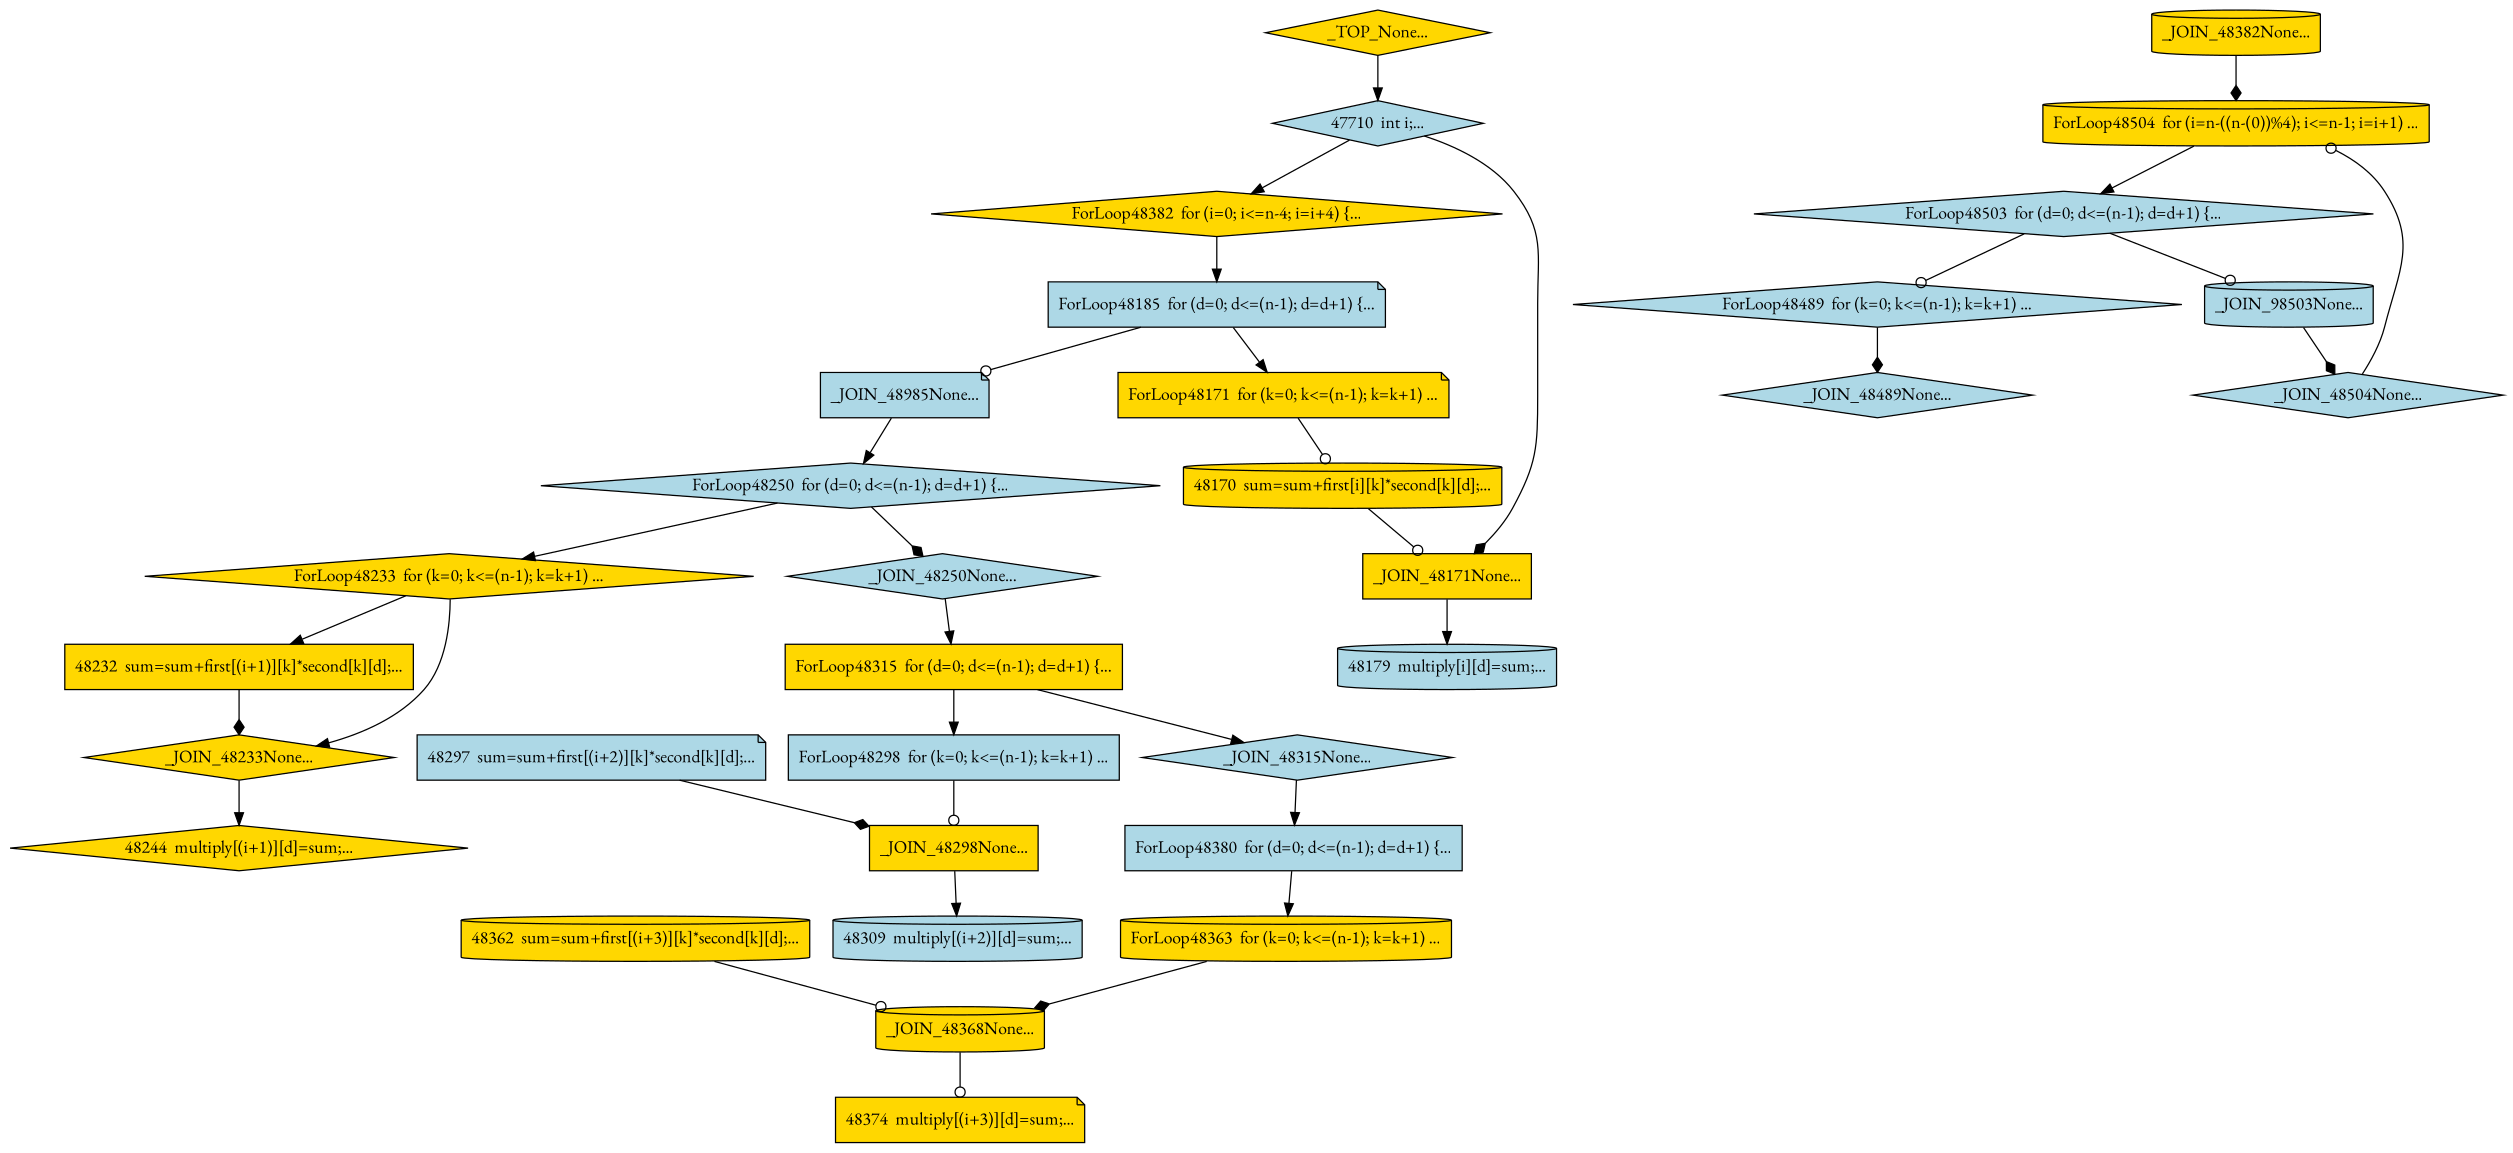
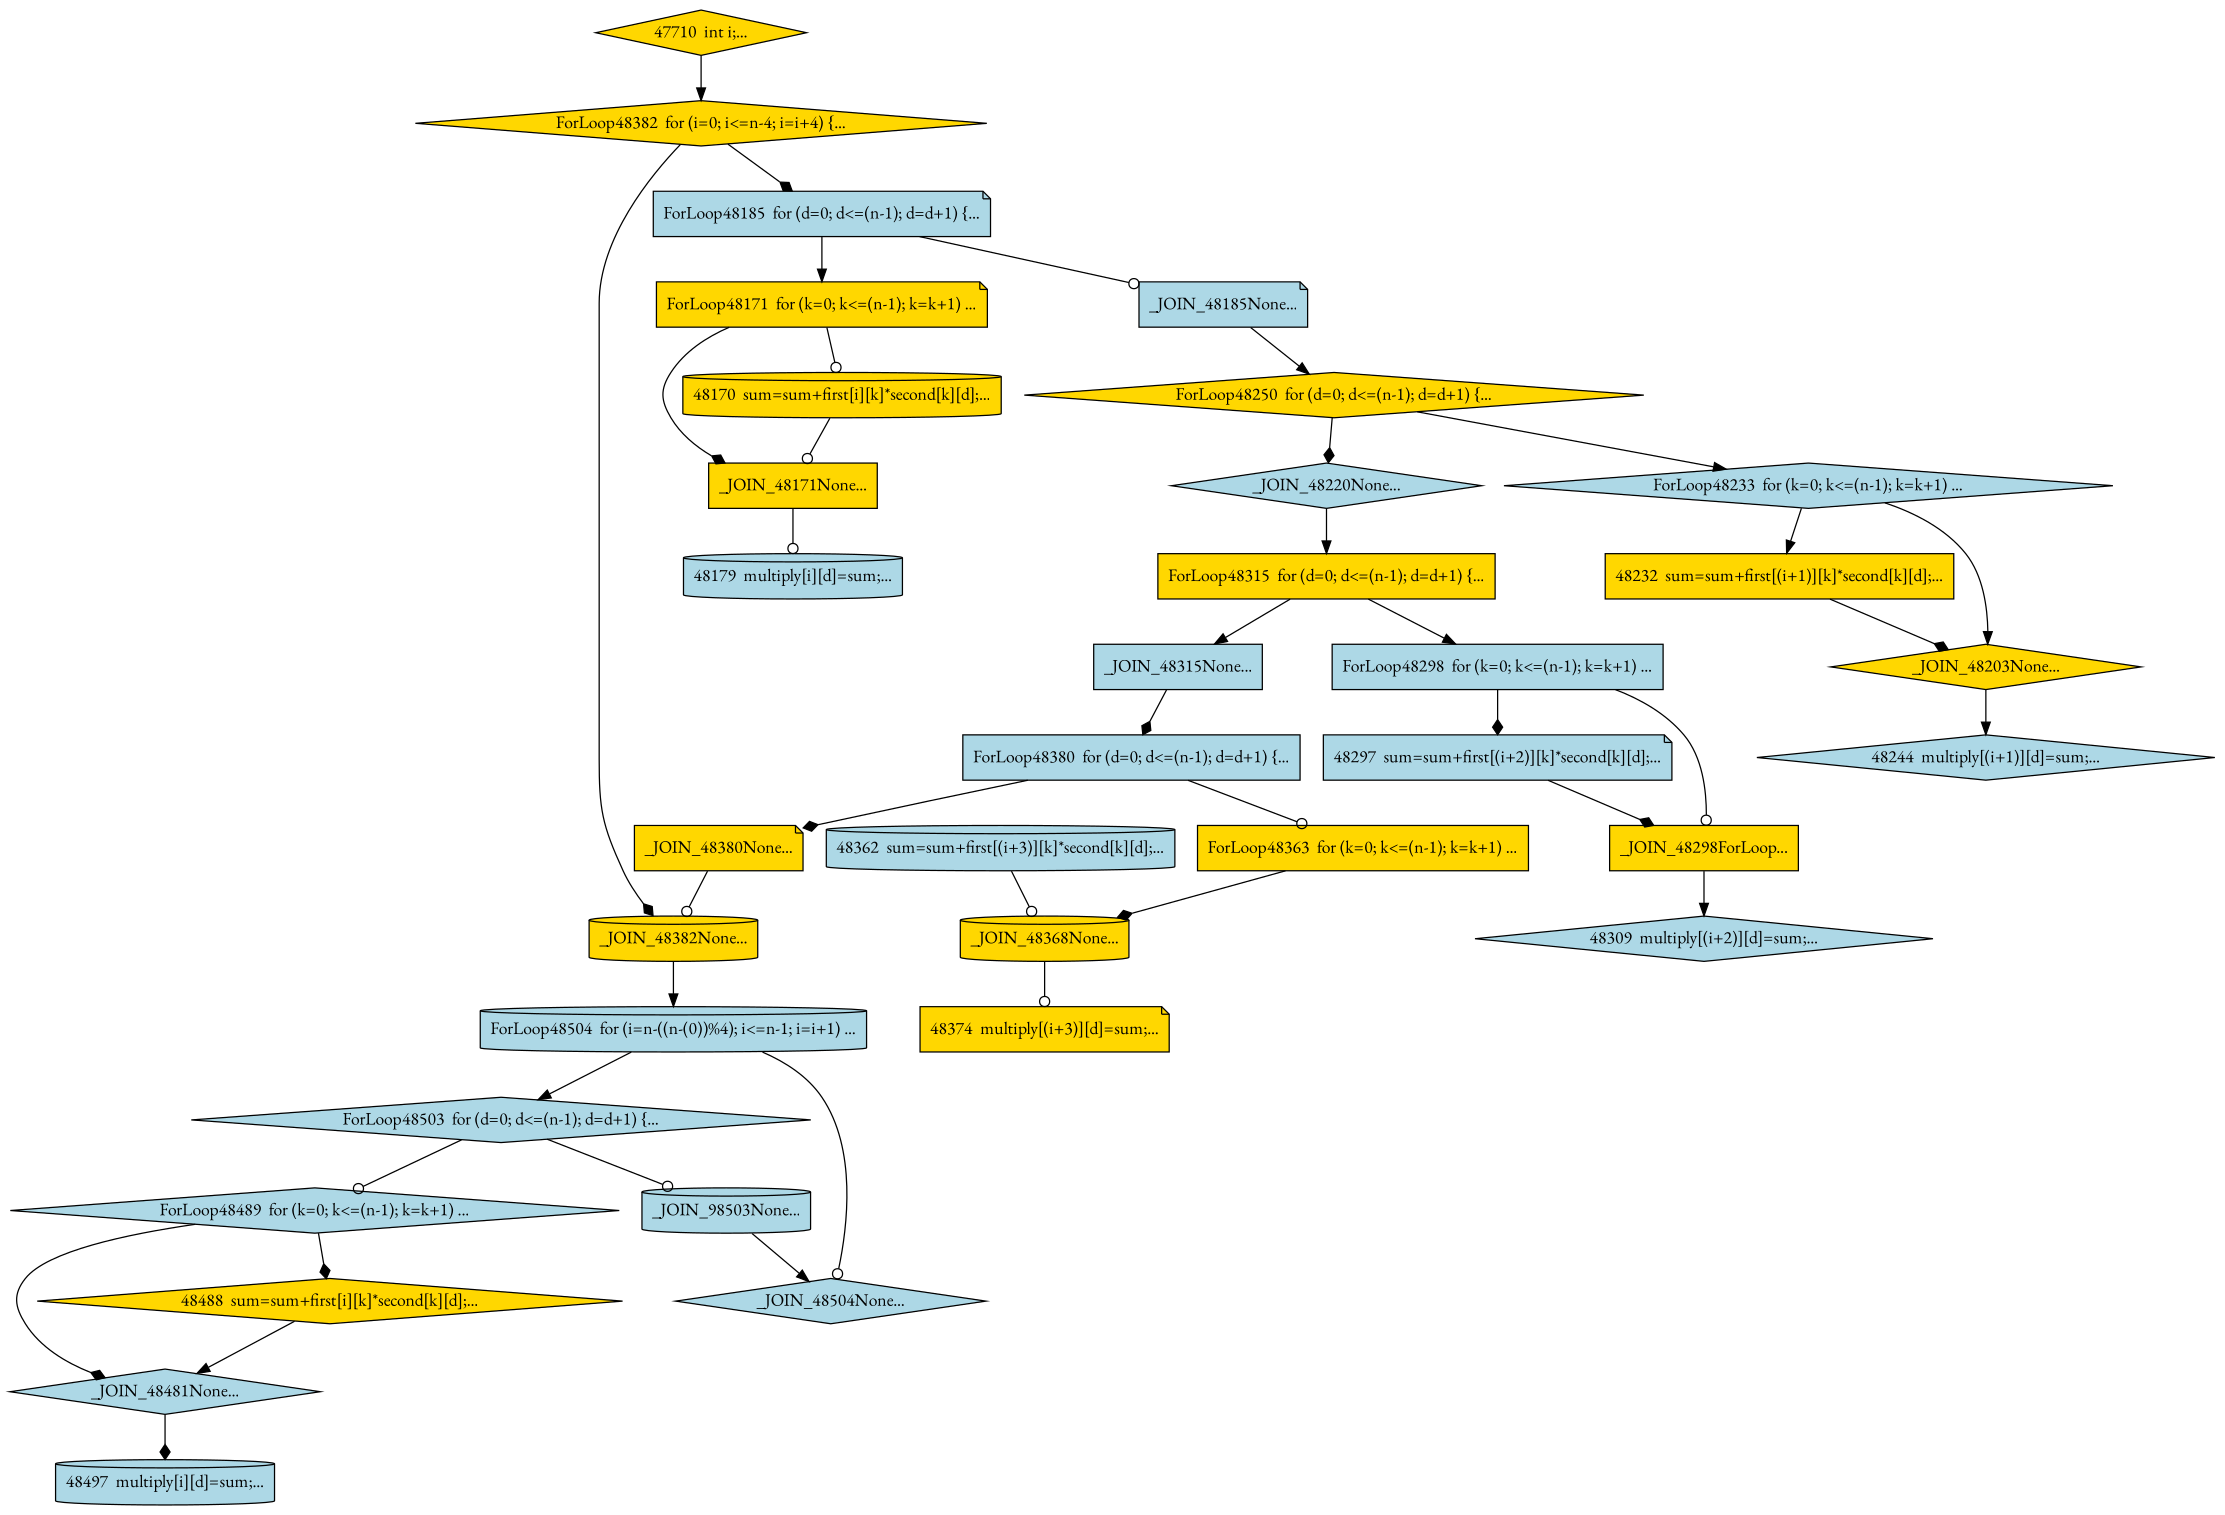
node "_TOP_None...": removed
edge "_JOIN_48382None..." -> "ForLoop48504  for (i=n-((n-(0))%4); i<=n-1; i=i+1) ...": arrowhead diamond -> normal
node "47710  int i;...": fillcolor lightblue -> gold
node "ForLoop48504  for (i=n-((n-(0))%4); i<=n-1; i=i+1) ...": fillcolor gold -> lightblue
edge "_JOIN_48504None..." -> "ForLoop48504  for (i=n-((n-(0))%4); i<=n-1; i=i+1) ...": reversed
edge "ForLoop48382  for (i=0; i<=n-4; i=i+4) {..." -> "ForLoop48185  for (d=0; d<=(n-1); d=d+1) {...": arrowhead normal -> diamond
edge "47710  int i;..." -> "_JOIN_48171None...": now "ForLoop48171  for (k=0; k<=(n-1); k=k+1) ..." -> "_JOIN_48171None..."
edge "_JOIN_98503None..." -> "_JOIN_48504None...": arrowhead diamond -> normal
node "_JOIN_48985None...": label "_JOIN_48985None..." -> "_JOIN_48185None..."
node "_JOIN_48489None...": label "_JOIN_48489None..." -> "_JOIN_48481None..."
node "ForLoop48250  for (d=0; d<=(n-1); d=d+1) {...": fillcolor lightblue -> gold
edge "ForLoop48382  for (i=0; i<=n-4; i=i+4) {..." -> "_JOIN_48382None...": added
node "ForLoop48233  for (k=0; k<=(n-1); k=k+1) ...": fillcolor gold -> lightblue
node "_JOIN_48250None...": label "_JOIN_48250None..." -> "_JOIN_48220None..."
edge "_JOIN_48171None..." -> "48179  multiply[i][d]=sum;...": arrowhead normal -> odot
edge "ForLoop48298  for (k=0; k<=(n-1); k=k+1) ..." -> "48297  sum=sum+first[(i+2)][k]*second[k][d];...": added
node "_JOIN_48233None...": label "_JOIN_48233None..." -> "_JOIN_48203None..."
node "_JOIN_48315None...": shape diamond -> box
edge "_JOIN_48315None..." -> "ForLoop48380  for (d=0; d<=(n-1); d=d+1) {...": arrowhead normal -> diamond
node "48244  multiply[(i+1)][d]=sum;...": fillcolor gold -> lightblue
node "_JOIN_48380None...": added
node "_JOIN_48298None...": label "_JOIN_48298None..." -> "_JOIN_48298ForLoop..."
edge "ForLoop48380  for (d=0; d<=(n-1); d=d+1) {..." -> "ForLoop48363  for (k=0; k<=(n-1); k=k+1) ...": arrowhead normal -> odot
node "48362  sum=sum+first[(i+3)][k]*second[k][d];...": fillcolor gold -> lightblue
node "48309  multiply[(i+2)][d]=sum;...": shape cylinder -> diamond
node "ForLoop48363  for (k=0; k<=(n-1); k=k+1) ...": shape cylinder -> box
node "48488  sum=sum+first[i][k]*second[k][d];...": added
node "48497  multiply[i][d]=sum;...": added
